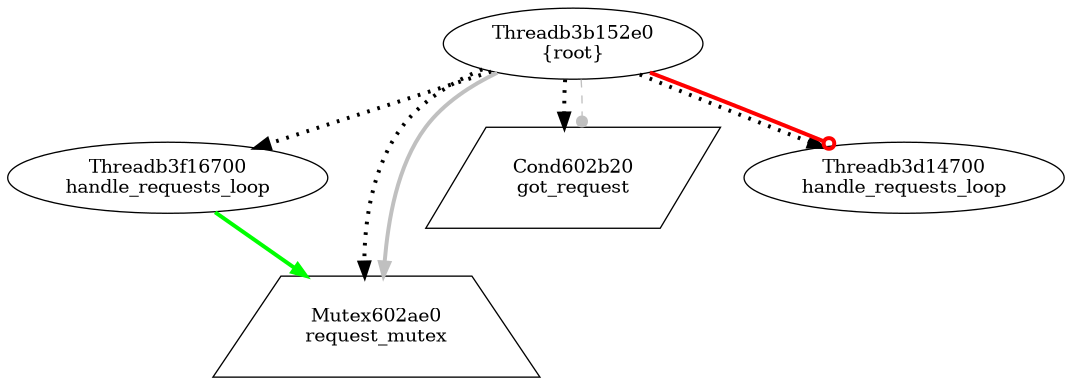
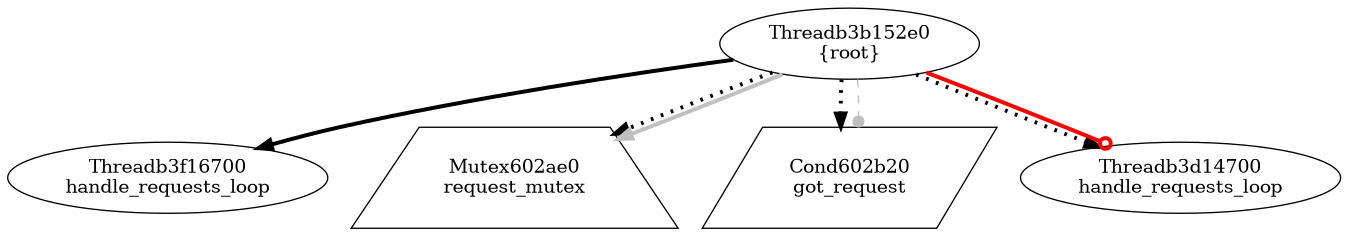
edge "Threadb3b152e0 {root}" -> "Threadb3f16700 handle_requests_loop": style dotted -> solid
edge "Threadb3f16700 handle_requests_loop" -> "Mutex602ae0 request_mutex": removed
